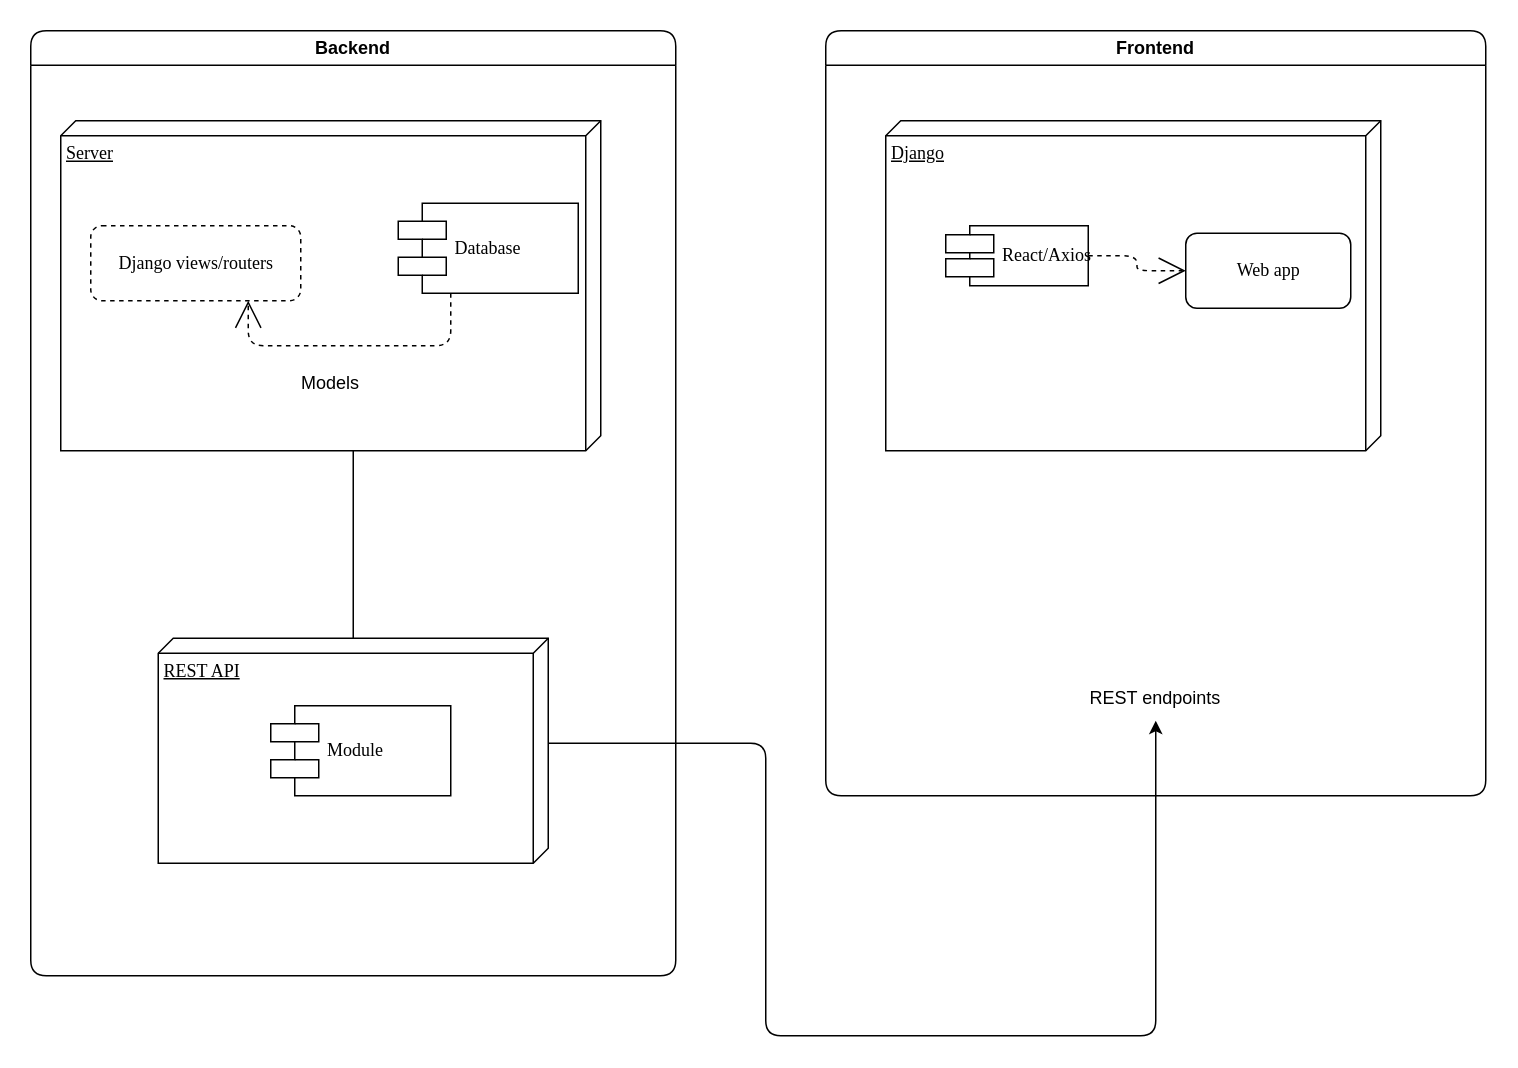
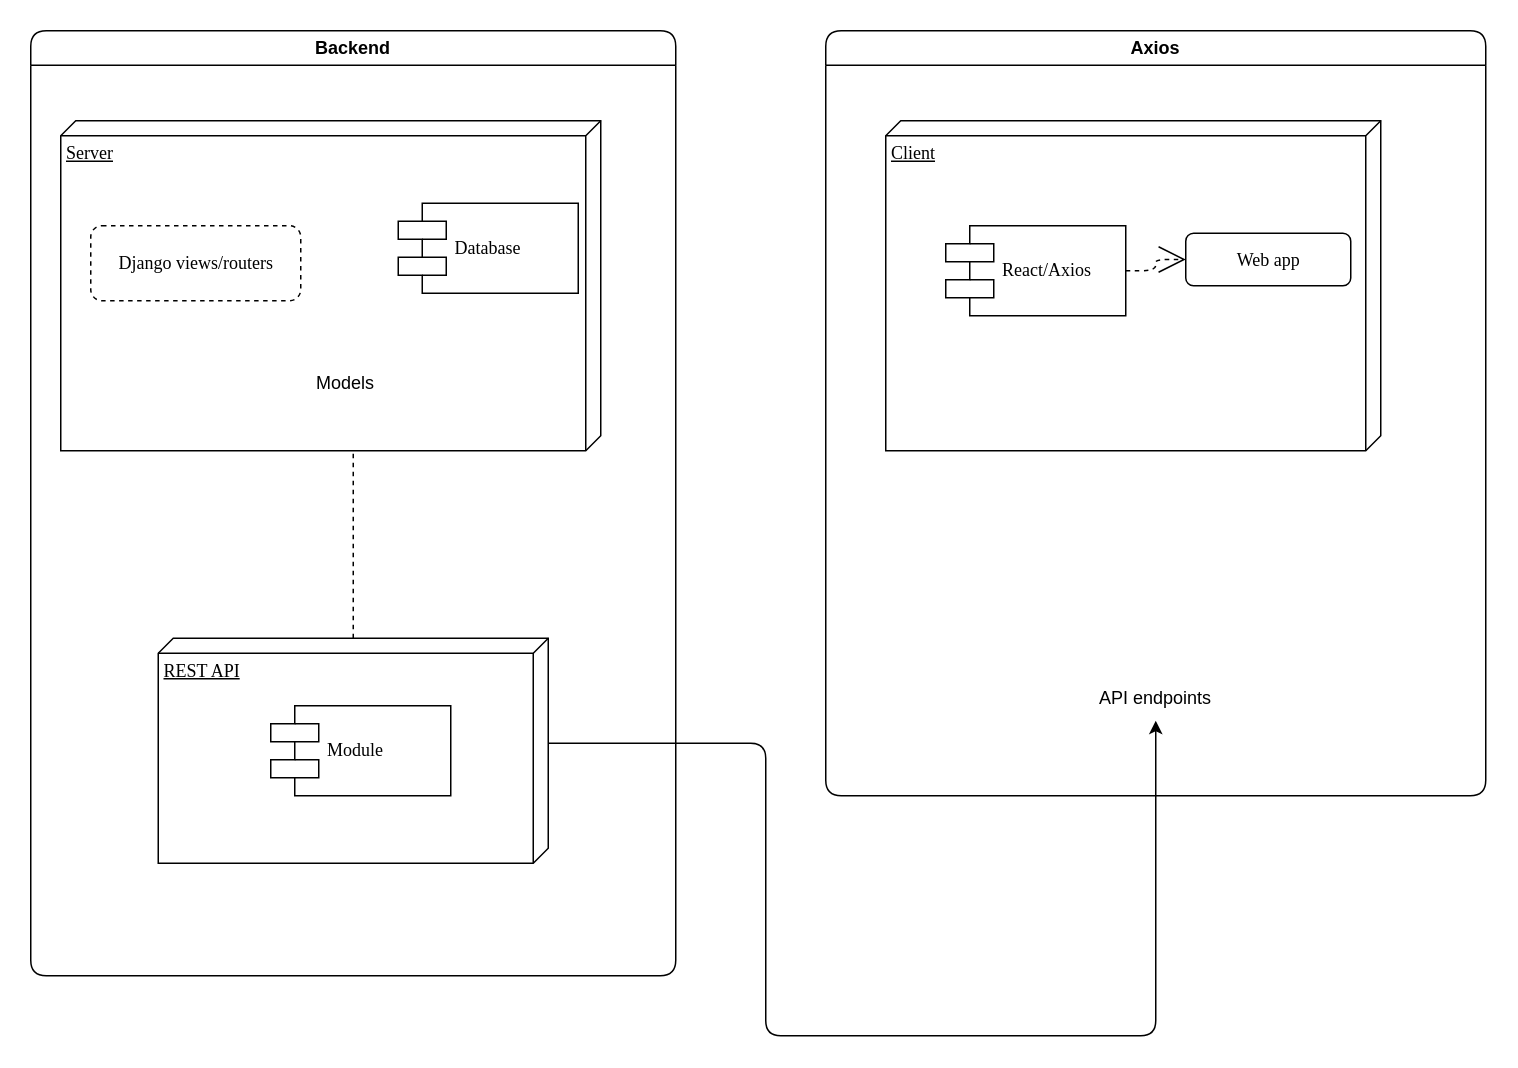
node "Frontend": label "Frontend" -> "Axios"
node "Django": label "Django" -> "Client"
node "React/Axios": size 143x60 -> 180x90
node "Web app": size 165x75 -> 165x53
edge "Database" -> "Django views/routers": removed
node "Models": moved (331, 383) -> (346, 383)
edge "Server" -- "REST API": style solid -> dashed
node "REST endpoints": label "REST endpoints" -> "API endpoints"
